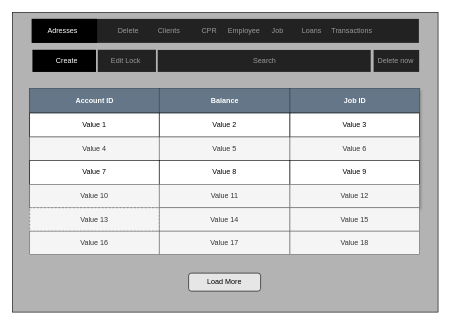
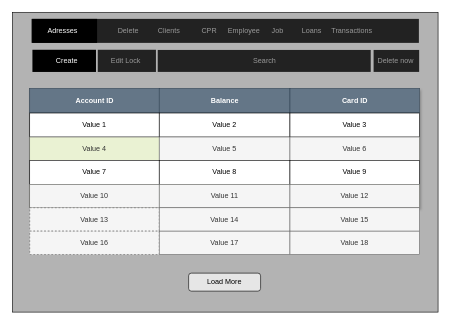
node "Job ID": label "Job ID" -> "Card ID"
node "Value 4": fillcolor #f5f5f5 -> #eaf2d3
node "Value 16": style solid -> dashed
